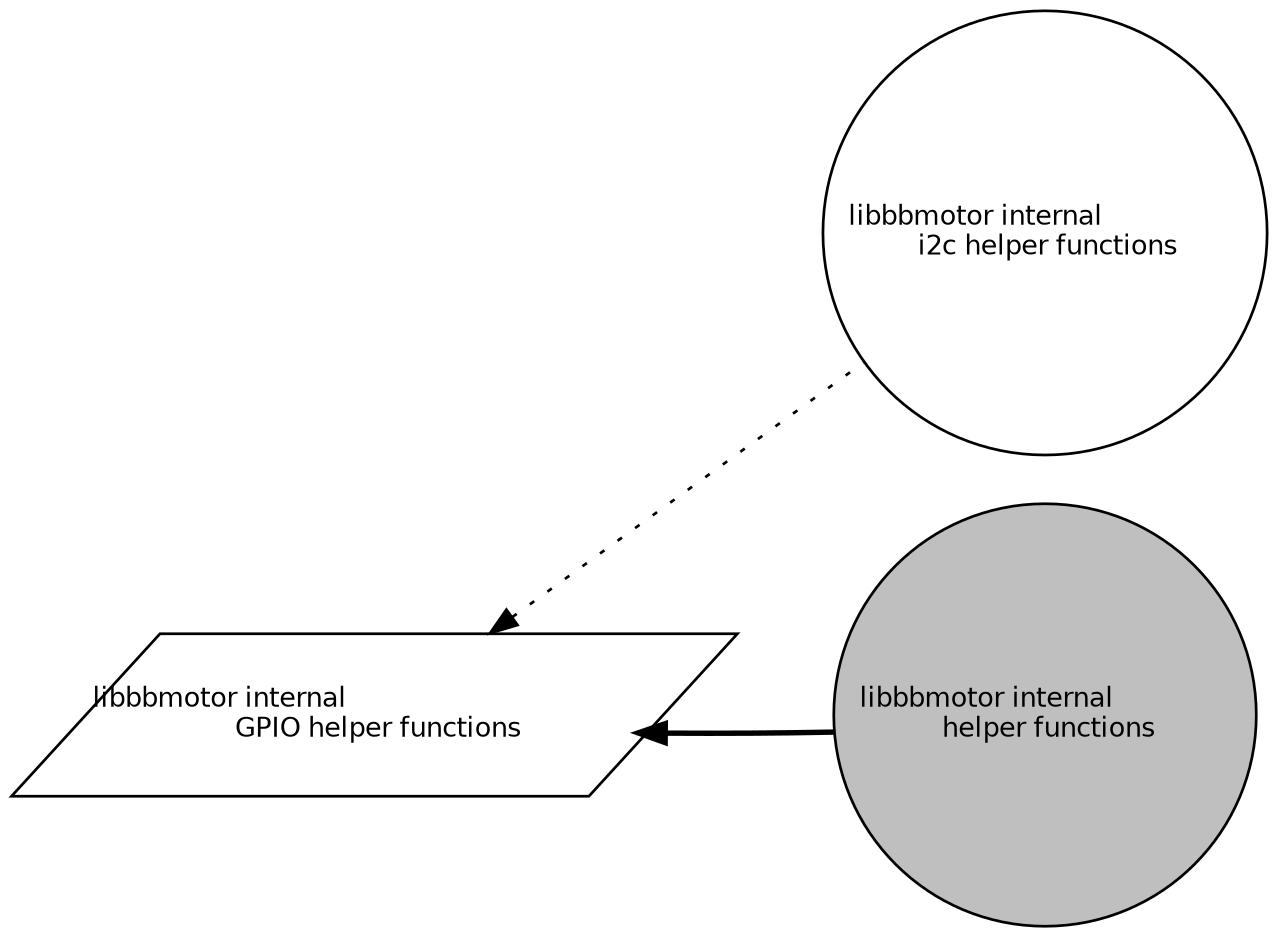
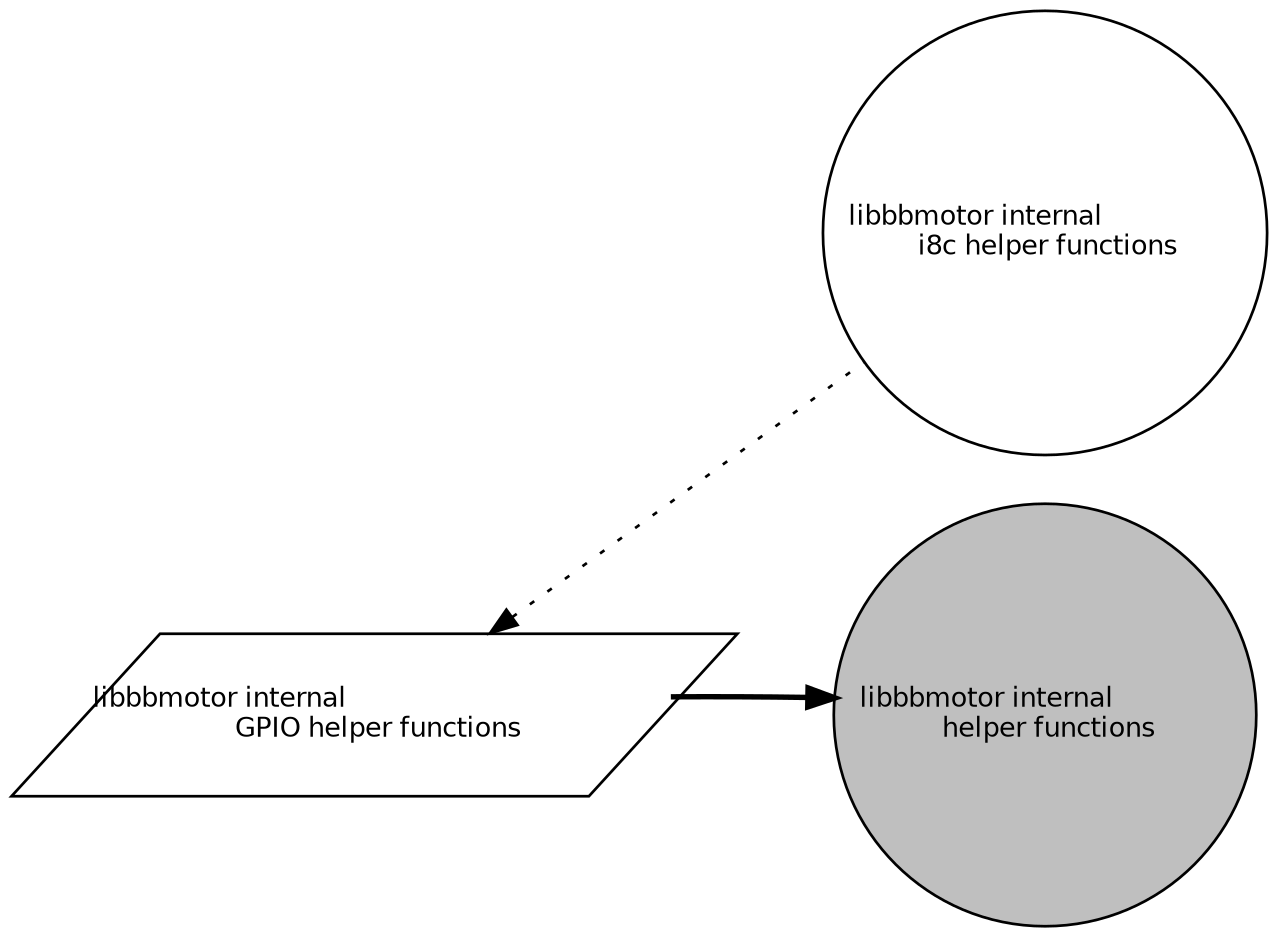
node "libbbmotor internal i2c helper functions": label "libbbmotor internal i2c helper functions" -> "libbbmotor internal i8c helper functions"
edge "libbbmotor internal helper functions" -> "libbbmotor internal GPIO helper functions": reversed
